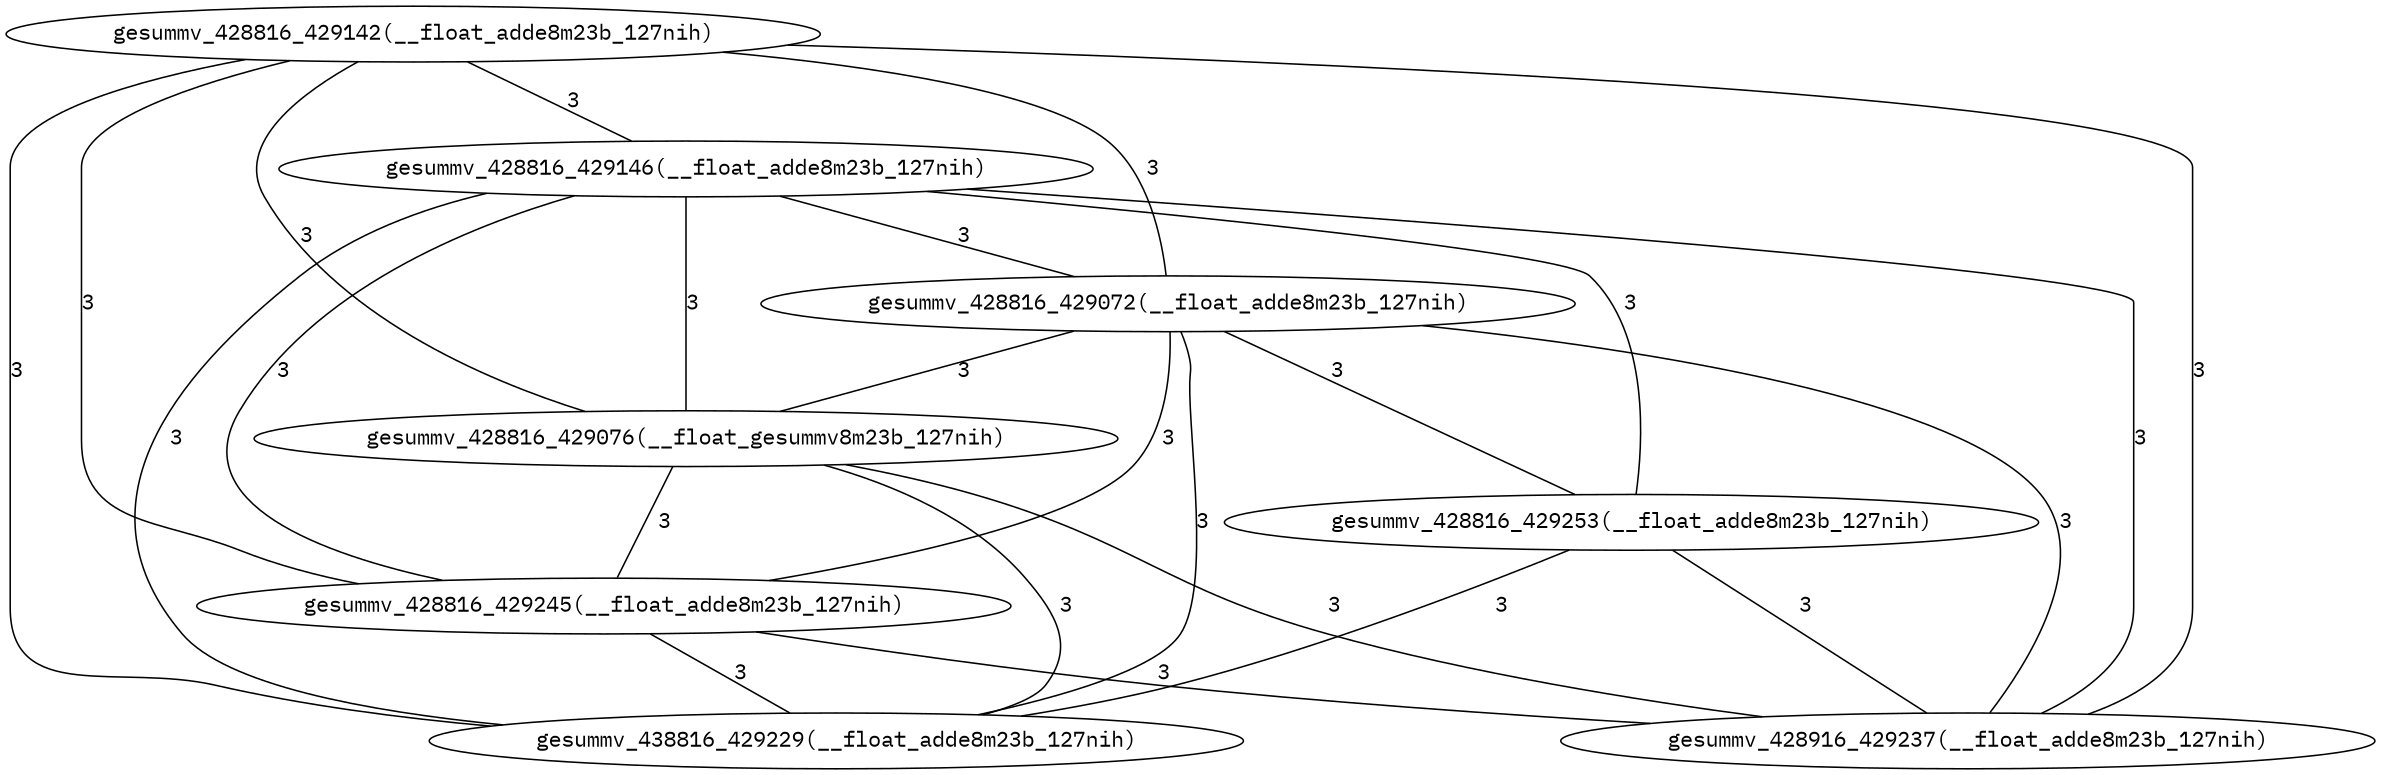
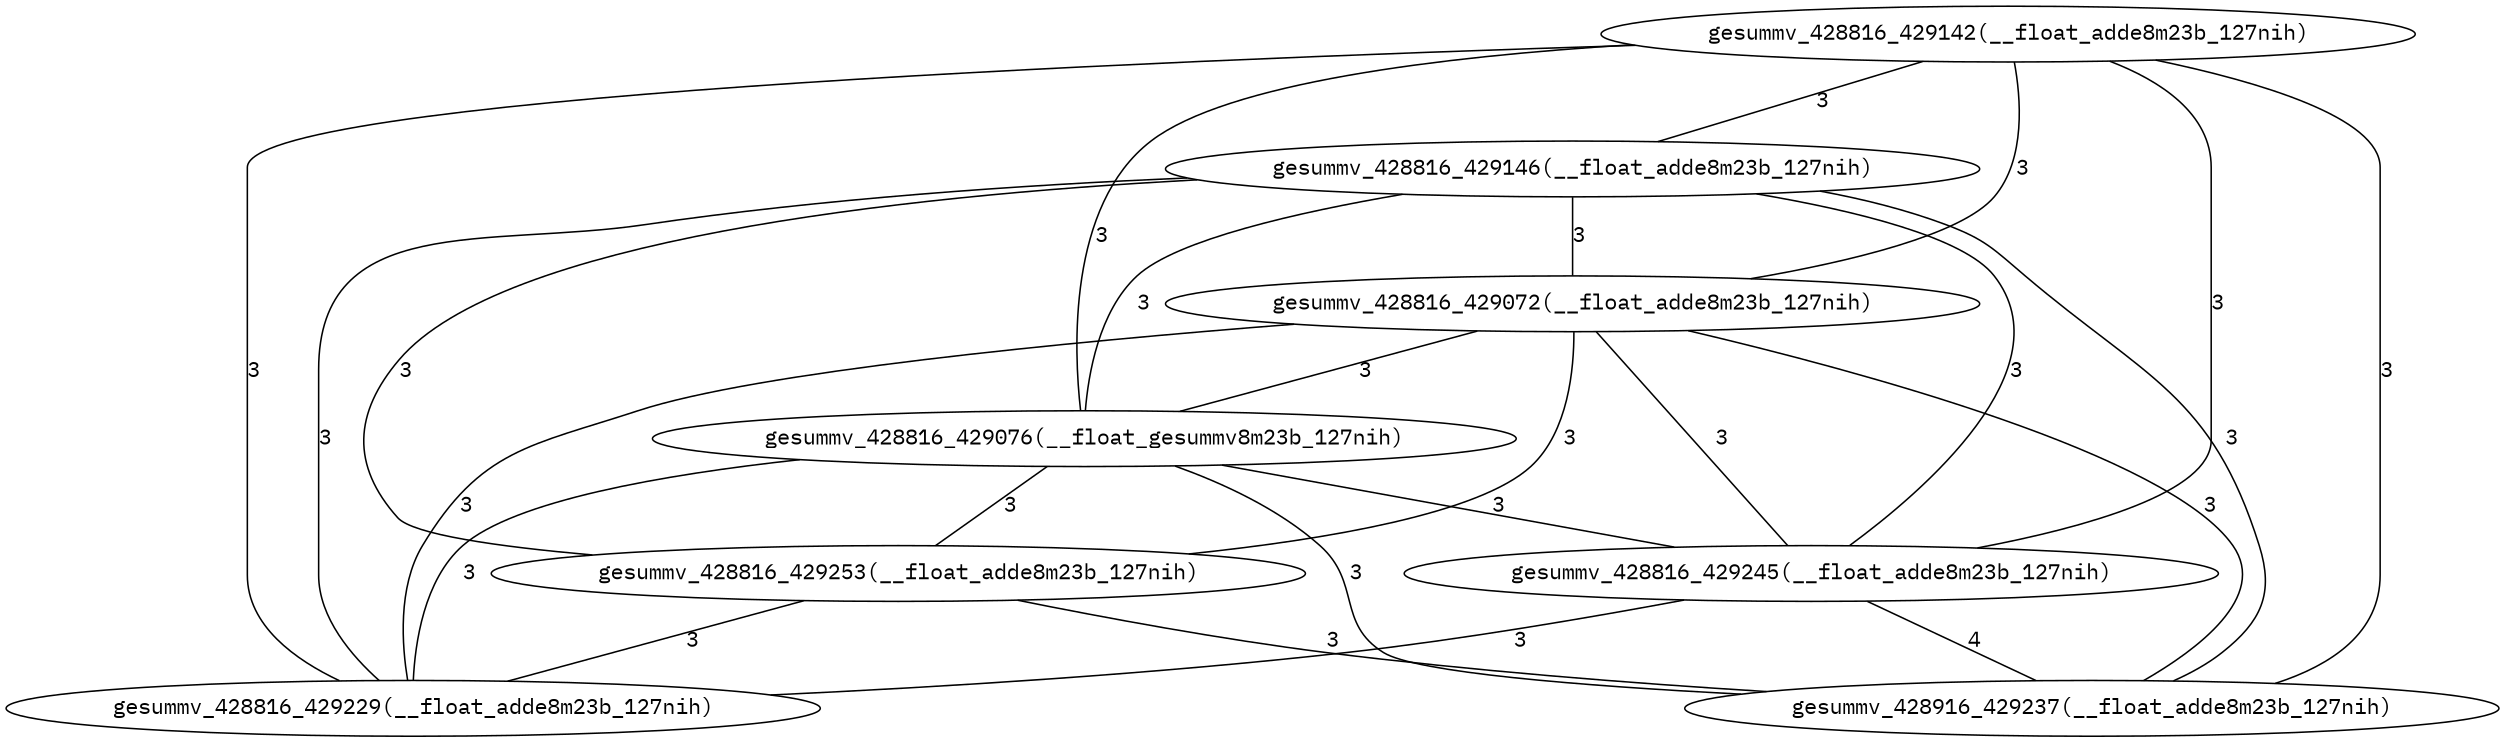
edge "gesummv_428816_429076(__float_gesummv8m23b_127nih)" -- "gesummv_428816_429253(__float_adde8m23b_127nih)": added, label "3"
edge "gesummv_428816_429245(__float_adde8m23b_127nih)" -- "gesummv_428916_429237(__float_adde8m23b_127nih)": label "3" -> "4"
node "gesummv_438816_429229(__float_adde8m23b_127nih)": label "gesummv_438816_429229(__float_adde8m23b_127nih)" -> "gesummv_428816_429229(__float_adde8m23b_127nih)"
